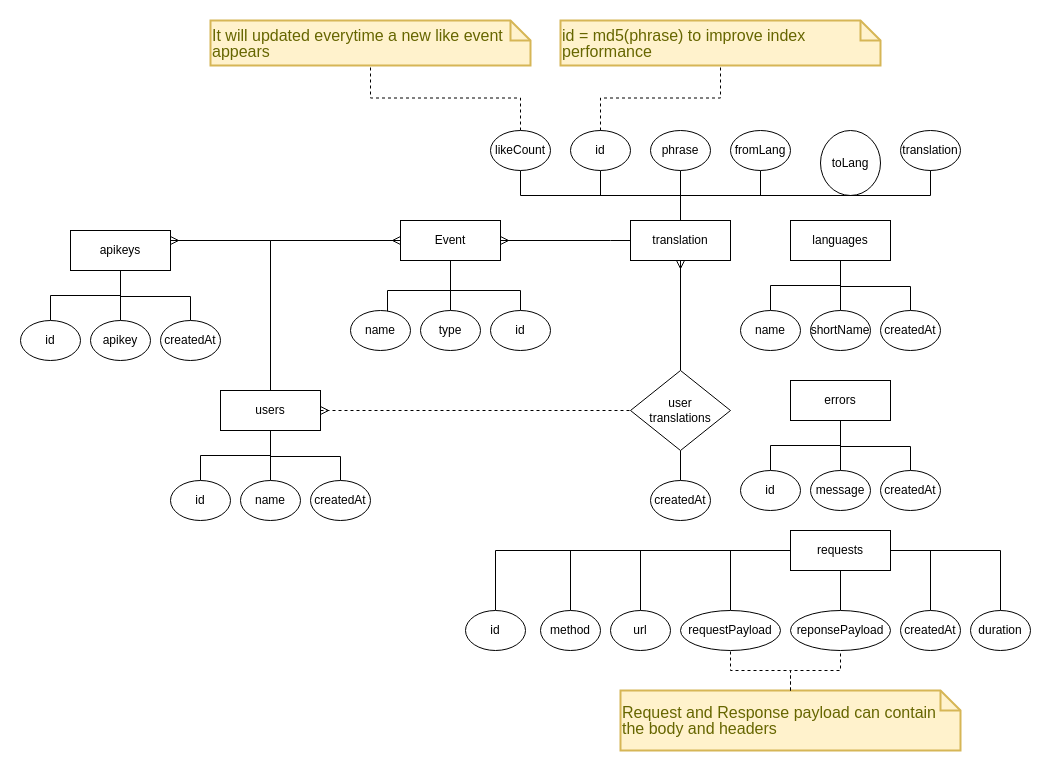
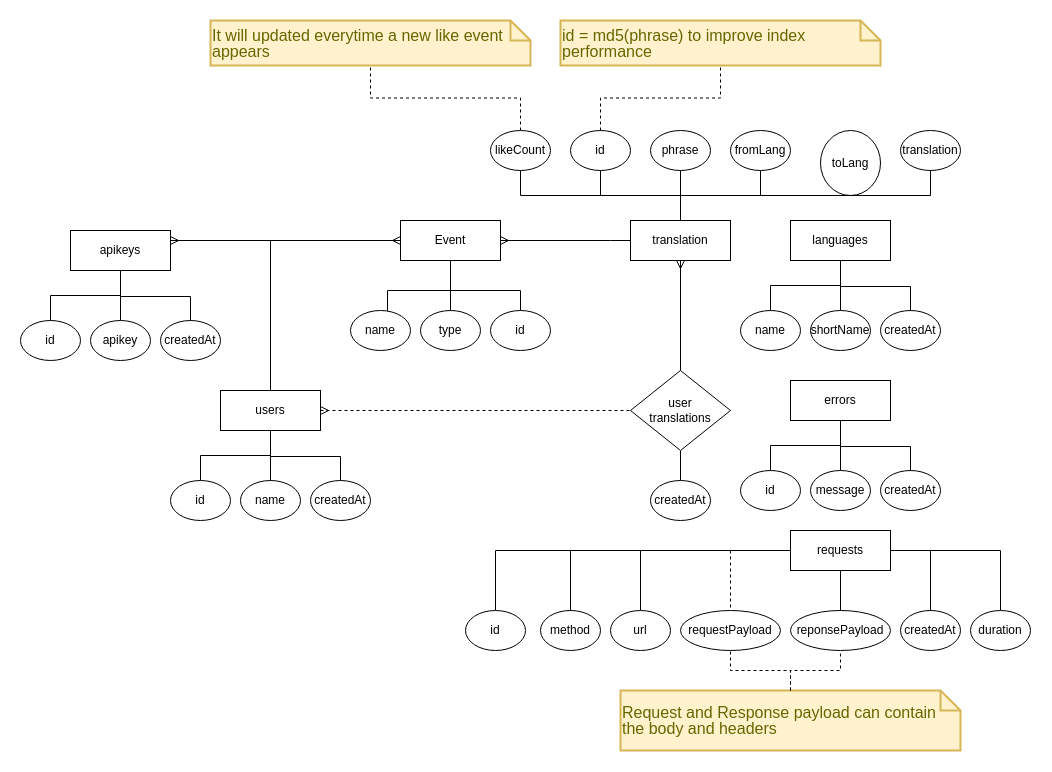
edge "requests" -- "requestPayload": style solid -> dashed
